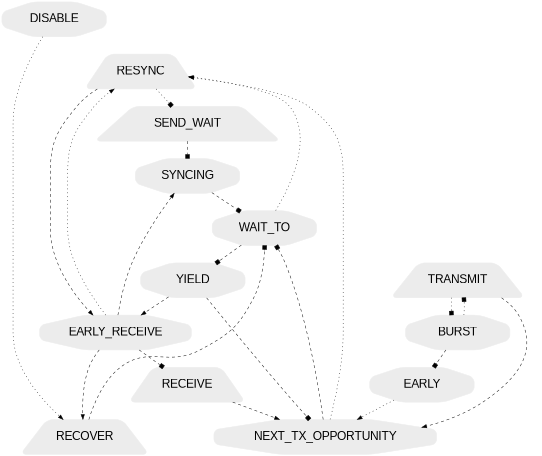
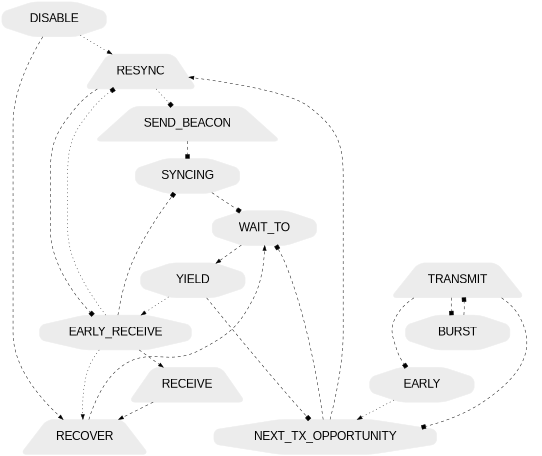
edge "WAIT_TO" -> "RESYNC": now "DISABLE" -> "RESYNC"
node "SEND_WAIT": label "SEND_WAIT" -> "SEND_BEACON"
edge "RESYNC" -> "EARLY_RECEIVE": arrowhead normal -> box
edge "NEXT_TX_OPPORTUNITY" -> "RESYNC": style dotted -> dashed
edge "EARLY_RECEIVE" -> "RESYNC": arrowhead normal -> box
edge "DISABLE" -> "RECOVER": style dotted -> dashed
edge "EARLY_RECEIVE" -> "SYNCING": arrowhead normal -> box
edge "WAIT_TO" -> "YIELD": arrowhead box -> normal
edge "TRANSMIT" -> "BURST": style dotted -> dashed
edge "YIELD" -> "EARLY_RECEIVE": style dashed -> dotted
edge "BURST" -> "TRANSMIT": style dotted -> dashed
edge "RECOVER" -> "WAIT_TO": arrowhead box -> normal
edge "BURST" -> "EARLY": now "TRANSMIT" -> "EARLY"
edge "EARLY_RECEIVE" -> "RECEIVE": arrowhead box -> normal
edge "TRANSMIT" -> "NEXT_TX_OPPORTUNITY": arrowhead normal -> box
edge "EARLY_RECEIVE" -> "RECOVER": style dashed -> dotted
edge "RECEIVE" -> "NEXT_TX_OPPORTUNITY": now "RECEIVE" -> "RECOVER"
